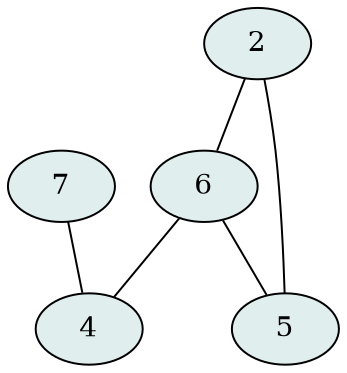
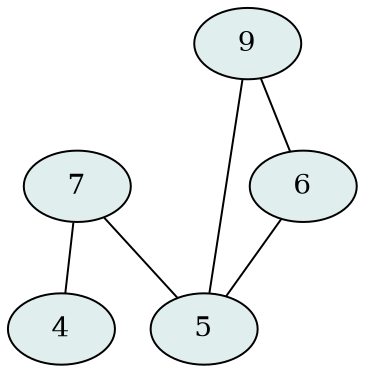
node "2": label "2" -> "9"
edge "7" -- "5": added
edge "6" -- "4": removed
